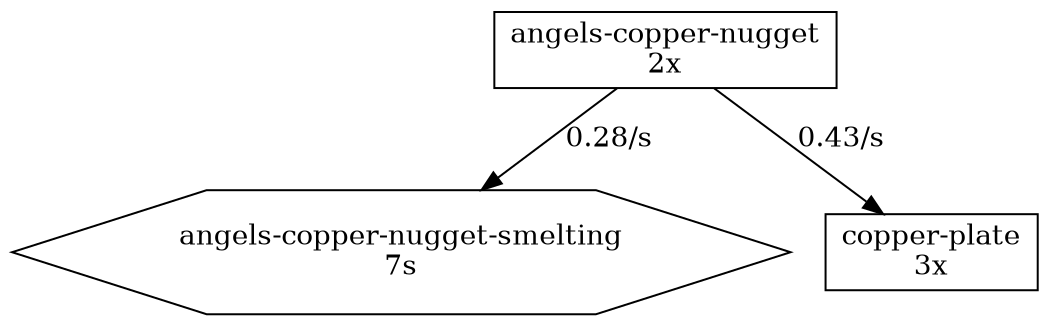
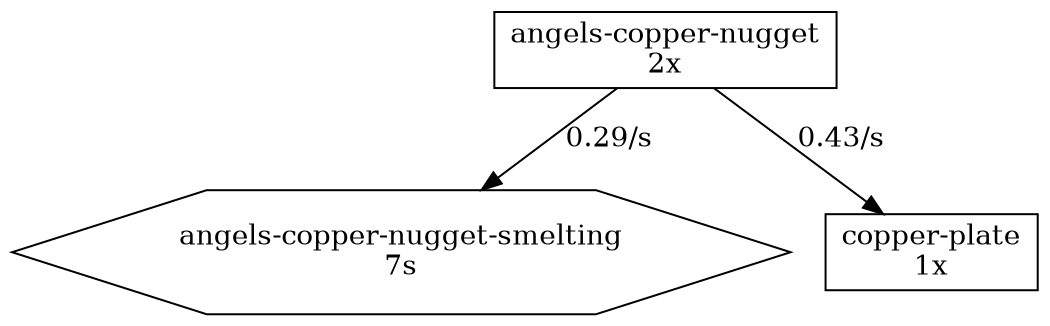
edge "angels-copper-nugget 2x" -> "angels-copper-nugget-smelting 7s": label "0.28/s" -> "0.29/s"
node "copper-plate 3x": label "copper-plate 3x" -> "copper-plate 1x"
